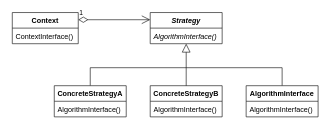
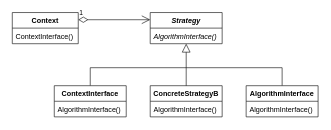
node "ConcreteStrategyA": label "ConcreteStrategyA" -> "ContextInterface"
